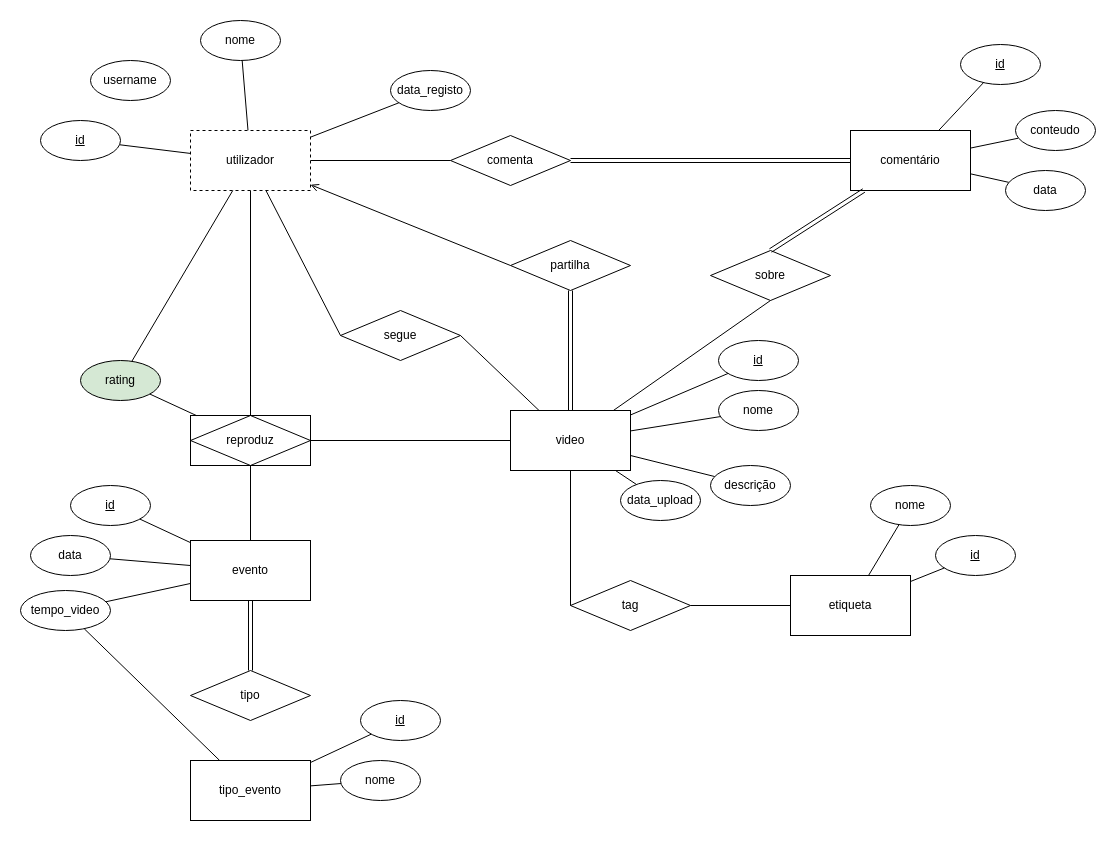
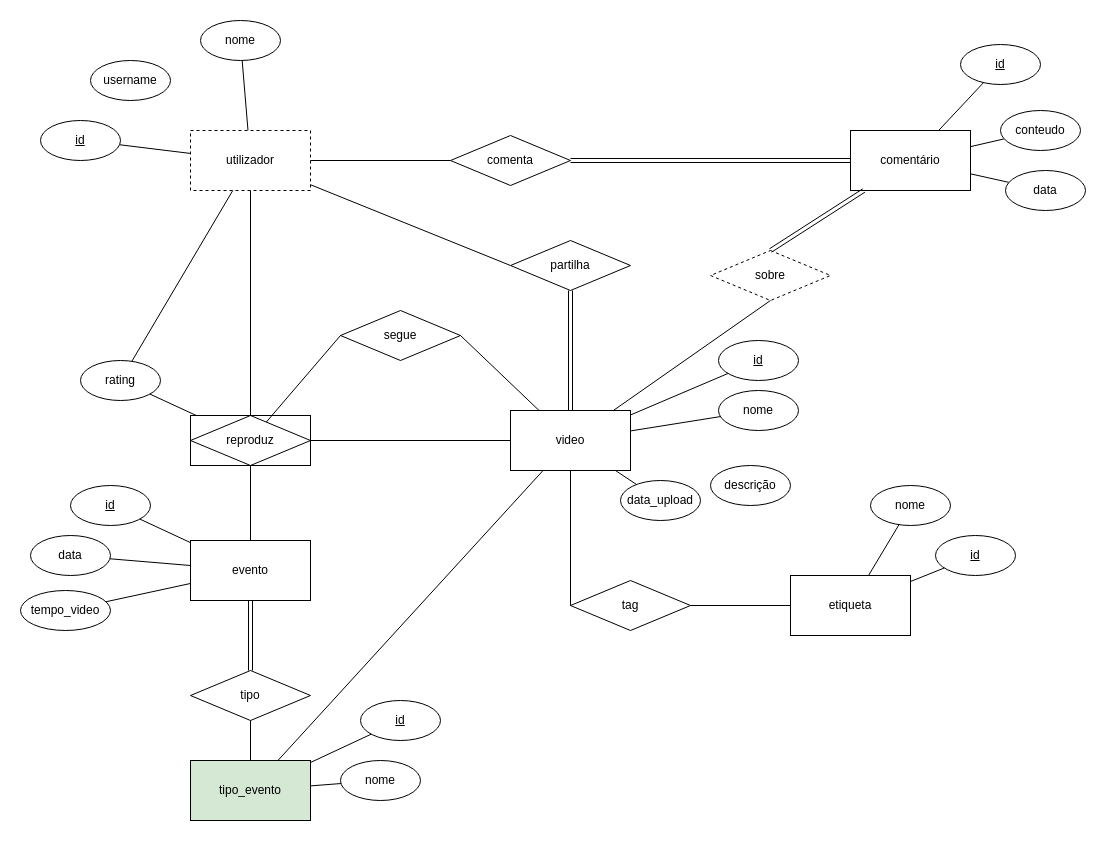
node "data_registo": removed
edge "data_registo" -- "utilizador": removed
node "conteudo": moved (1056, 131) -> (1041, 131)
edge "partilha" -> "utilizador": arrowhead open -> none
edge "utilizador" -- "segue": now "reproduz" -- "segue"
node "sobre": style solid -> dashed
node "rating": fillcolor #d5e8d4 -> #ffffff
edge "video" -- "descrição": now "video" -- "tipo_evento"
edge "tempo_video" -- "tipo_evento": now "tipo" -- "tipo_evento"
node "tipo_evento": fillcolor #ffffff -> #d5e8d4
